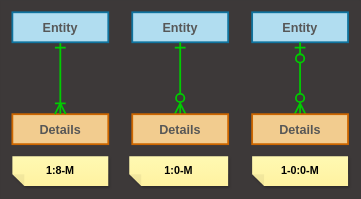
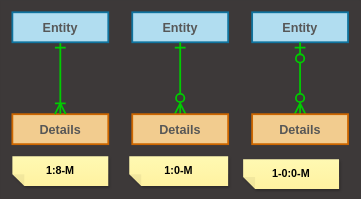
node "1-0:0-M": moved (300, 171) -> (291, 174)
